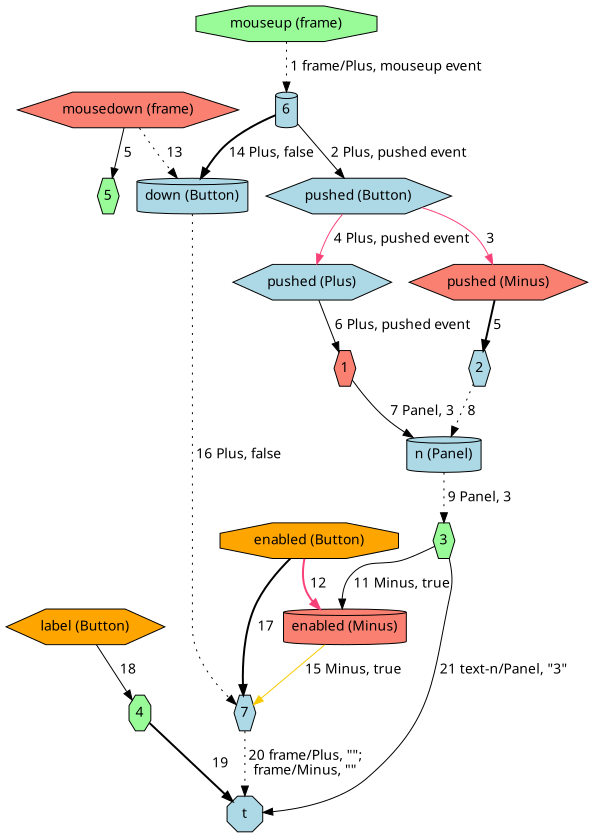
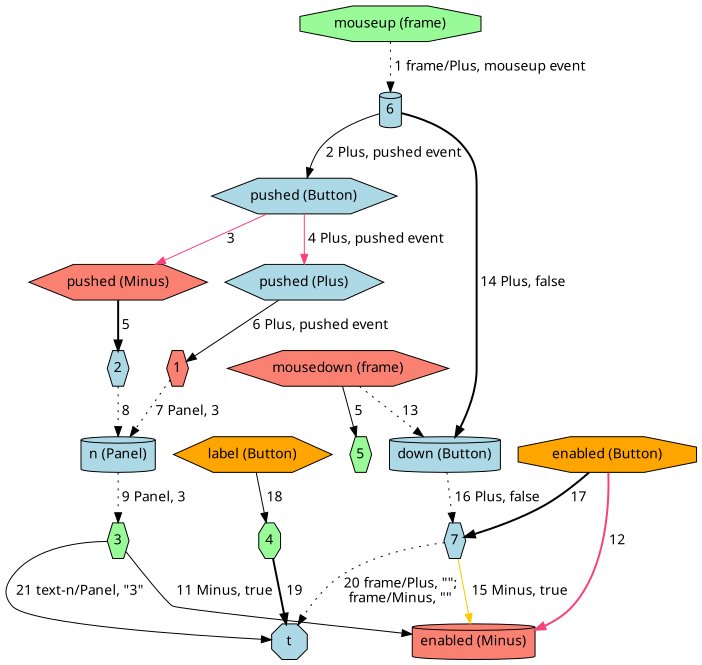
edge "1" -> "n (Panel)": style solid -> dotted
edge "enabled (Minus)" -> "7": reversed
